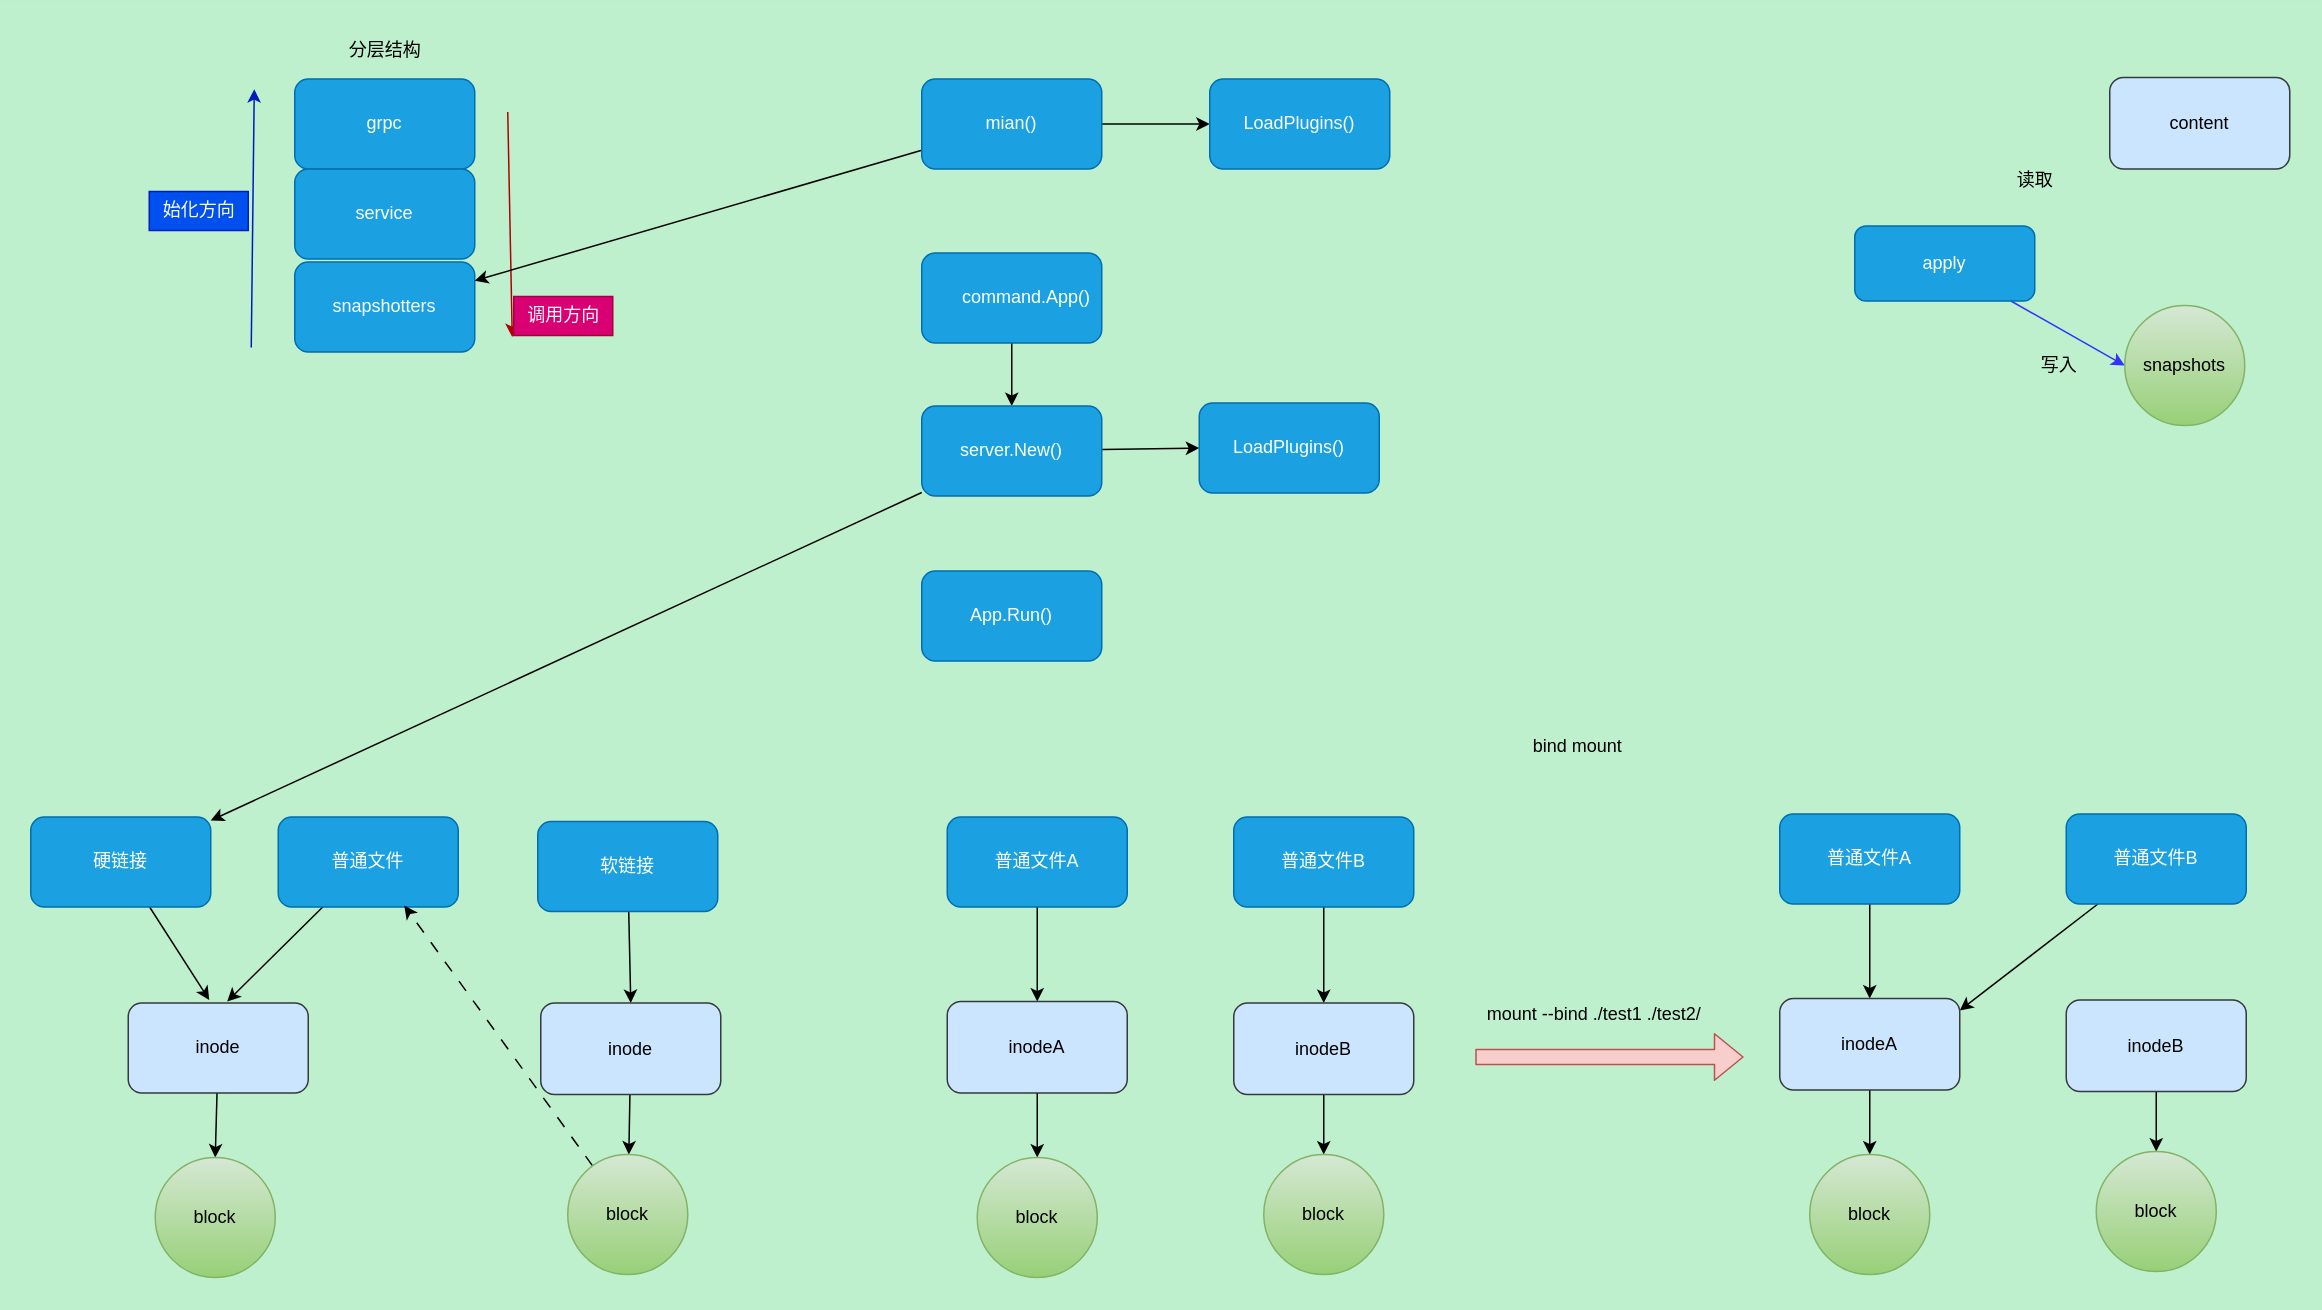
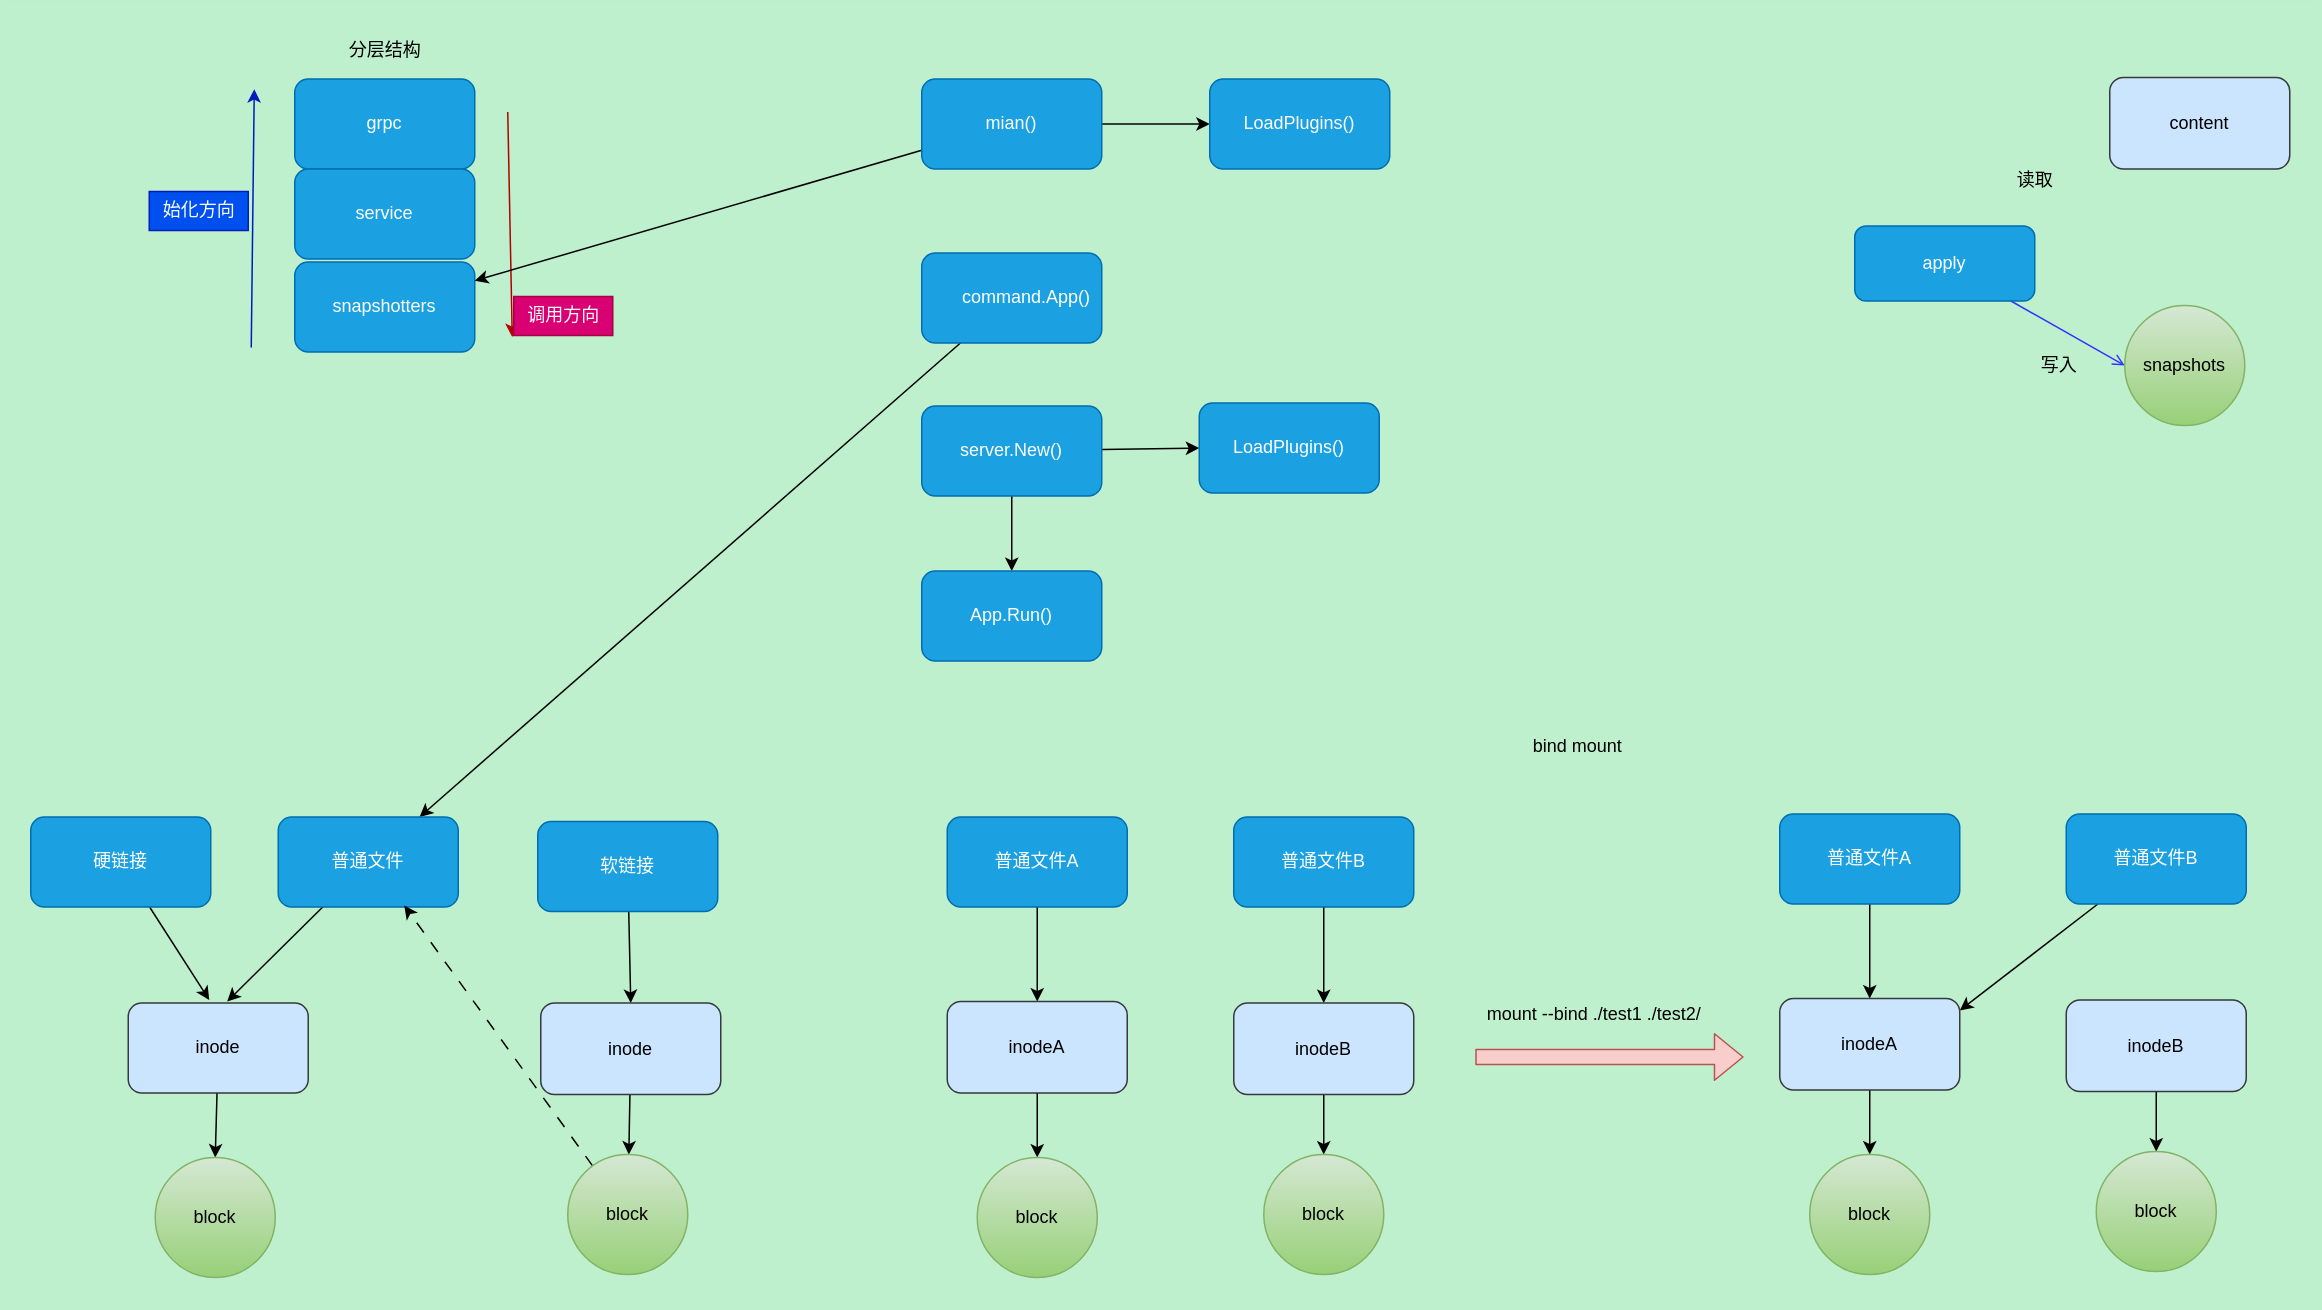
edge "apply" -> "snapshots": arrowhead classic -> open
edge "command.App()" -> "server.New()": now "command.App()" -> "普通文件"
edge "server.New()" -> "硬链接": now "server.New()" -> "App.Run()"
